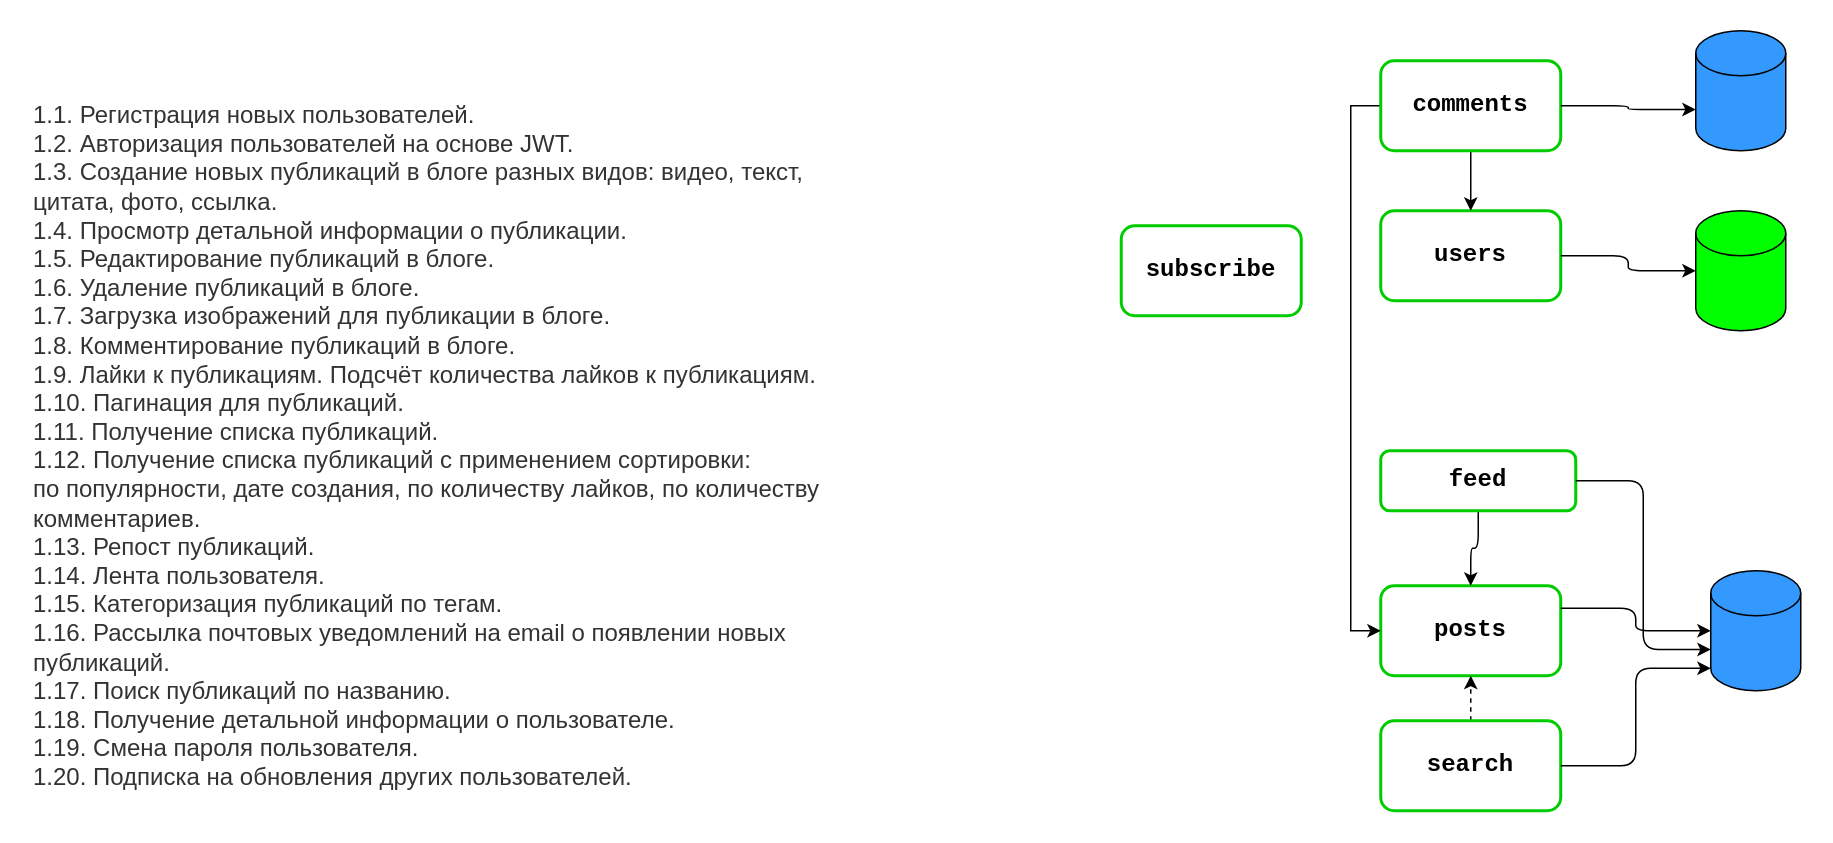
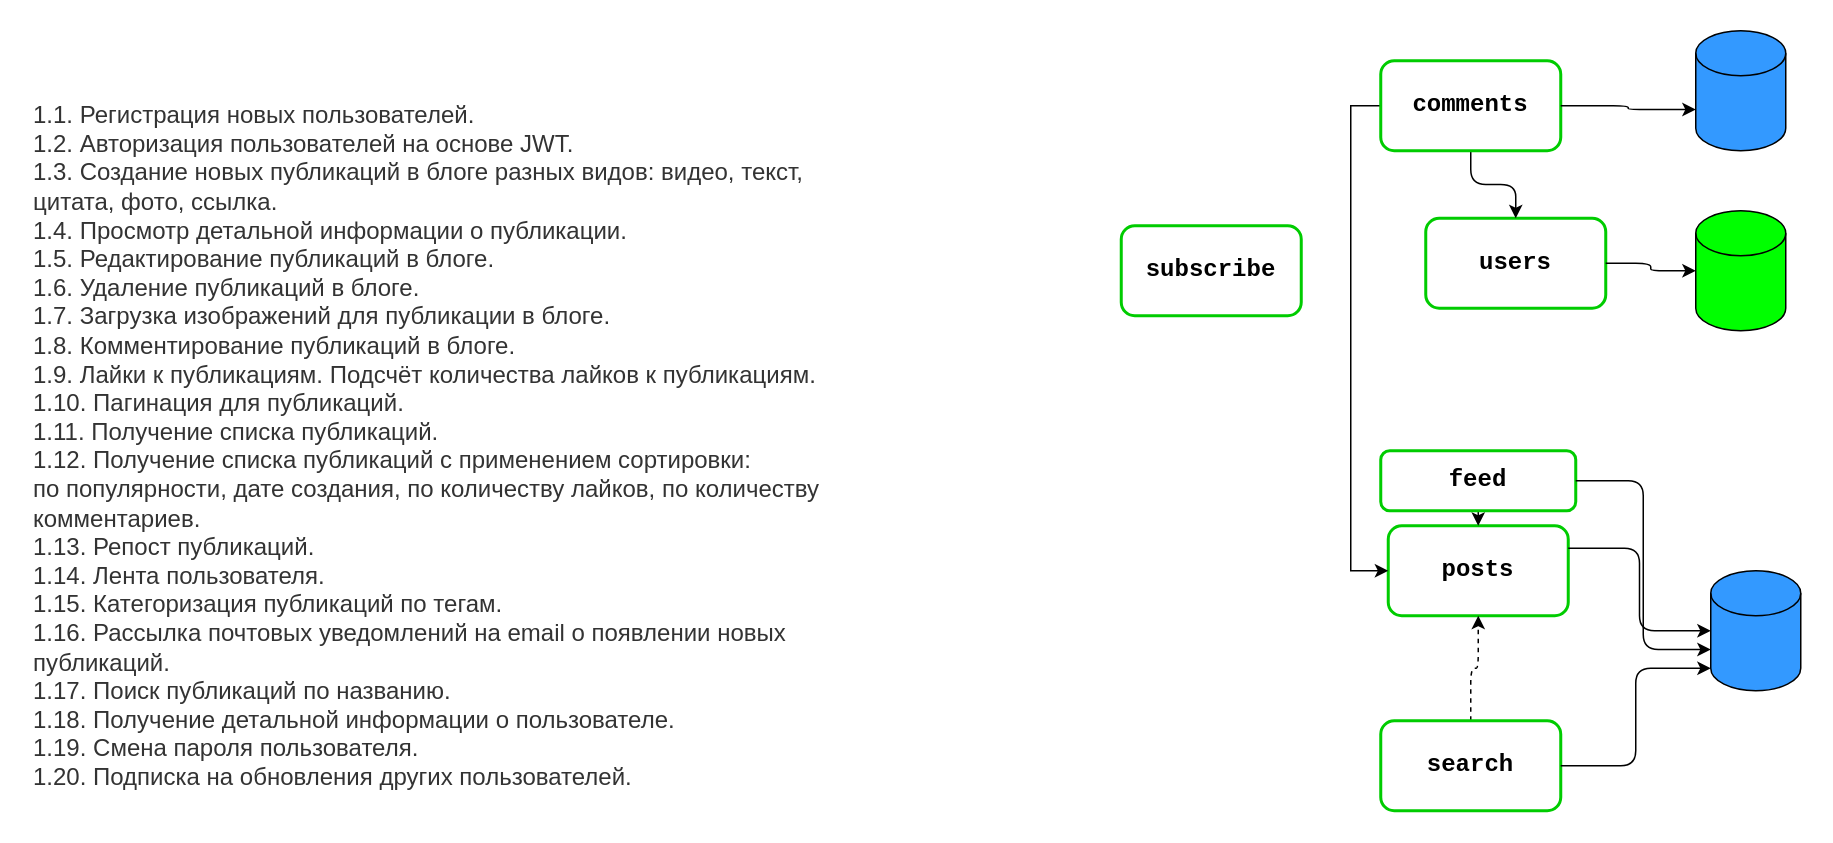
node "users": moved (1471, 256) -> (1516, 263)
node "posts": moved (1471, 631) -> (1478, 571)
